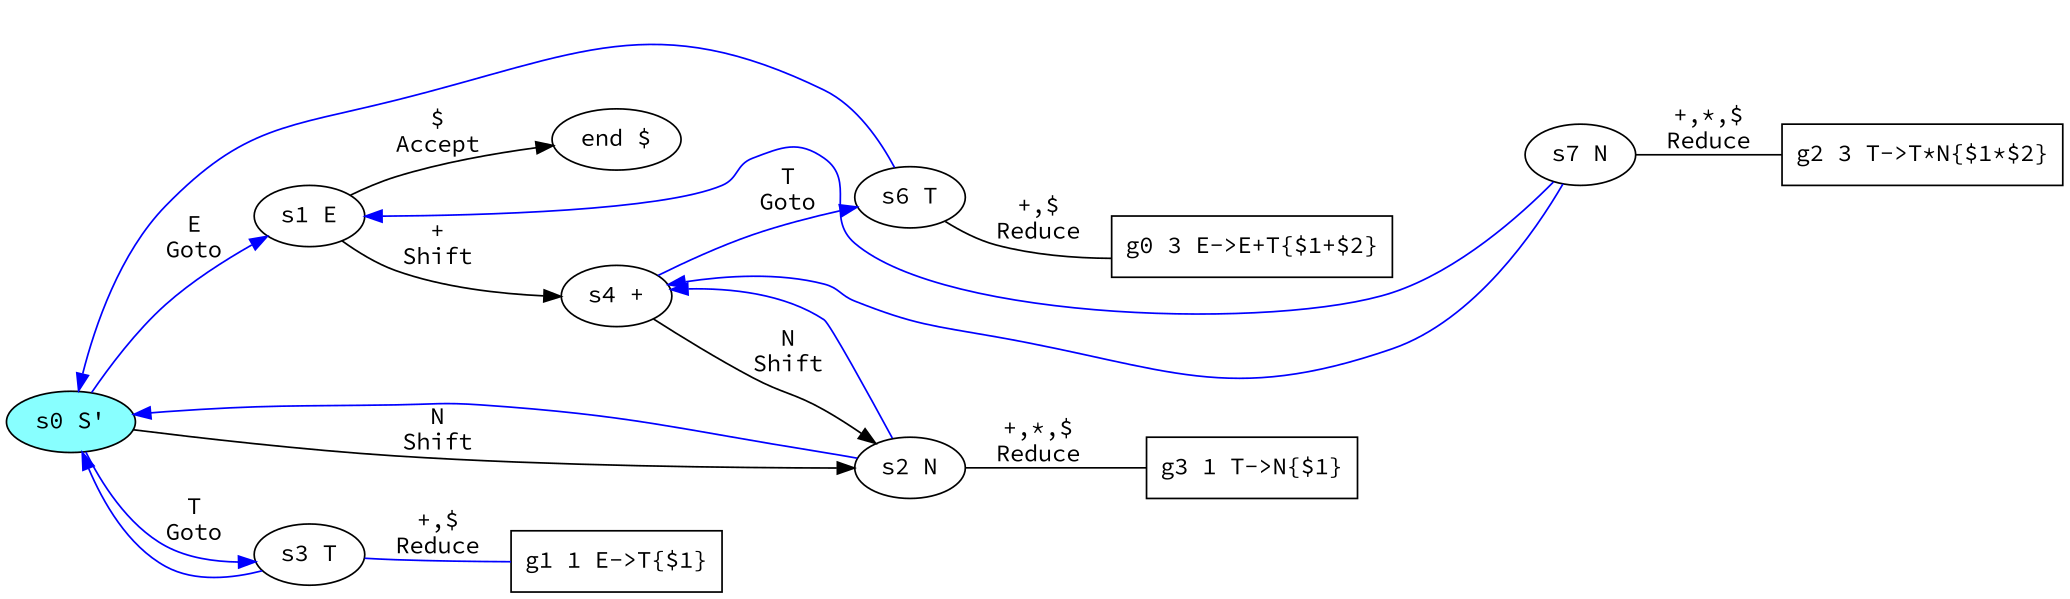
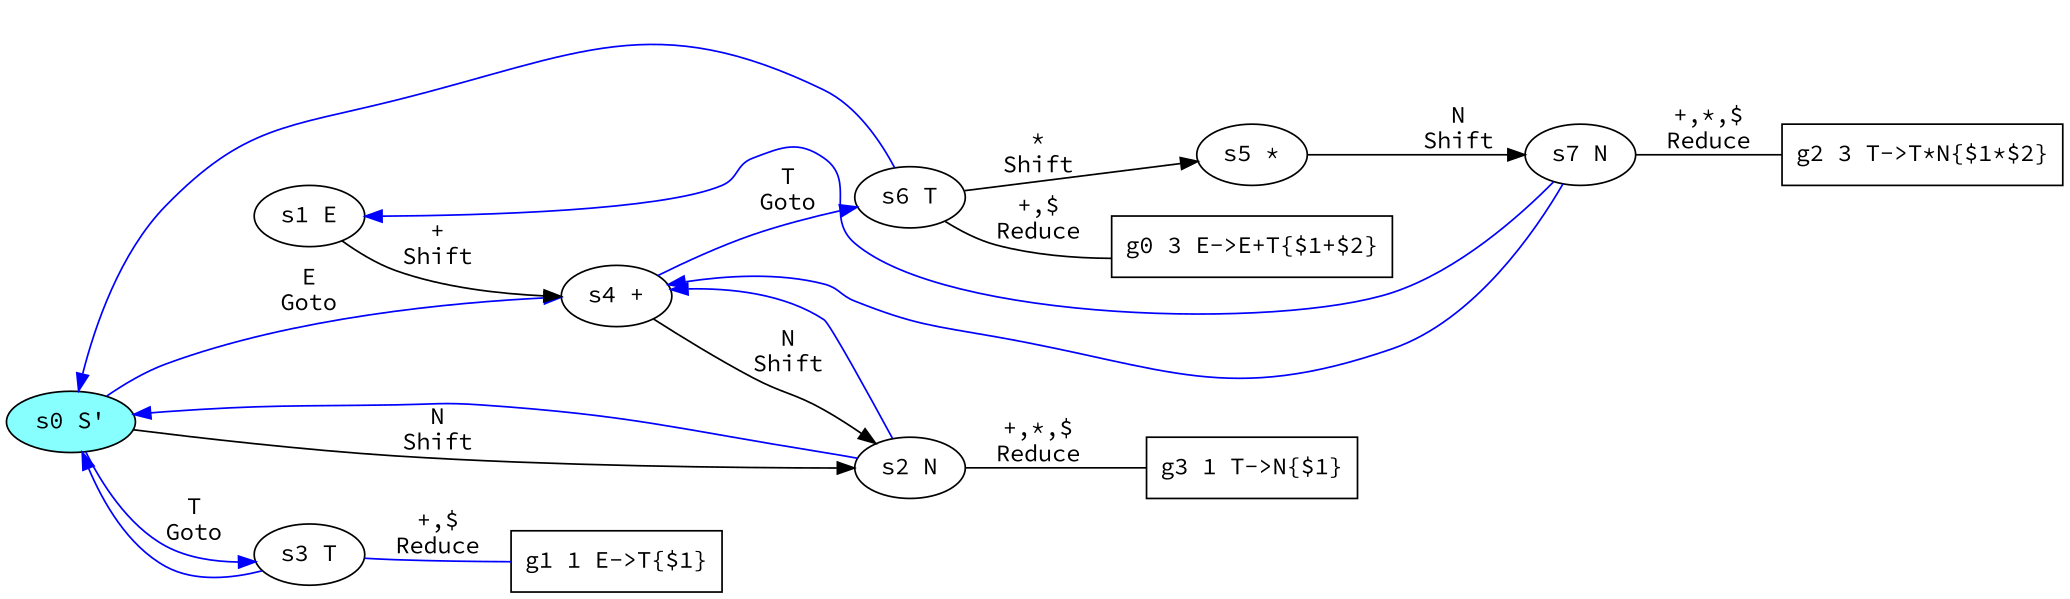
node "end $": removed
node "s5 *": added
edge "s0 S'" -> "s1 E": now "s0 S'" -> "s4 +"
